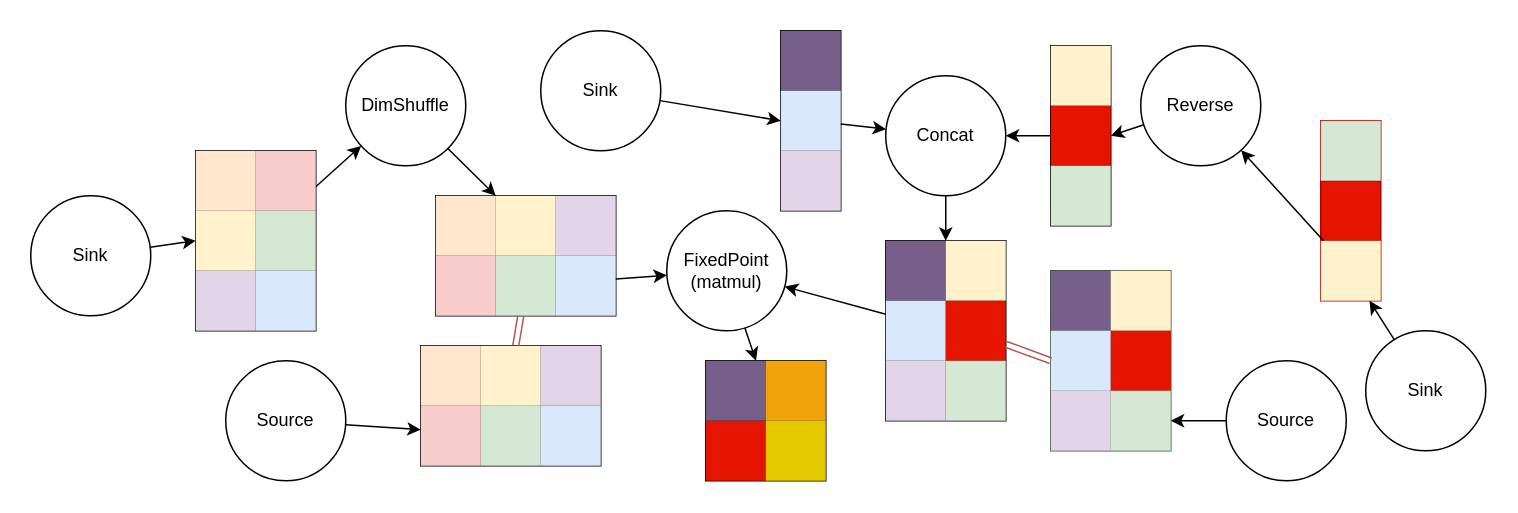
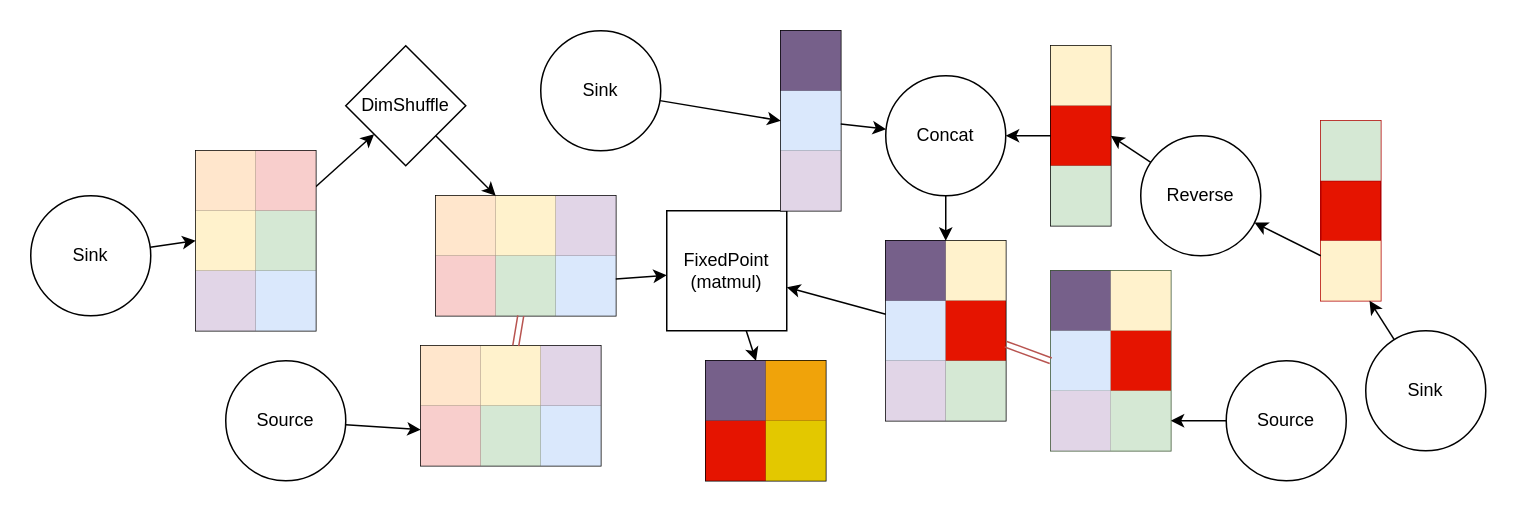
node "DimShuffle": shape ellipse -> diamond
node "Reverse": moved (1201, 106) -> (1201, 196)
node "FixedPoint (matmul)": shape ellipse -> rectangle
